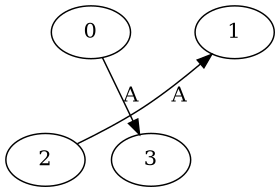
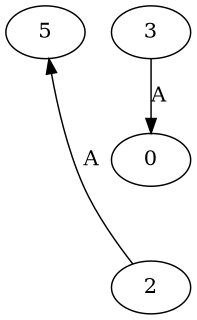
node "1": label "1" -> "5"
edge "0" -> "3": reversed
